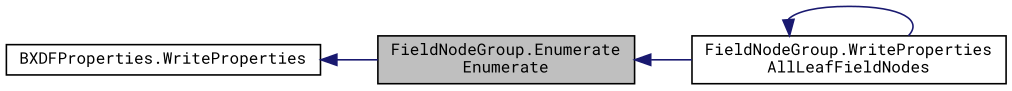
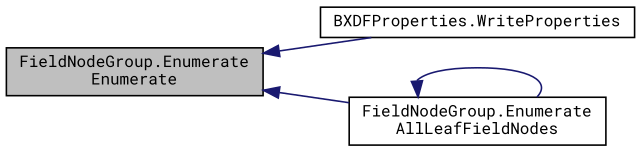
edge "FieldNodeGroup.Enumerate Enumerate" -> "BXDFProperties.WriteProperties": reversed
node "FieldNodeGroup.WriteProperties AllLeafFieldNodes": label "FieldNodeGroup.WriteProperties AllLeafFieldNodes" -> "FieldNodeGroup.Enumerate AllLeafFieldNodes"
